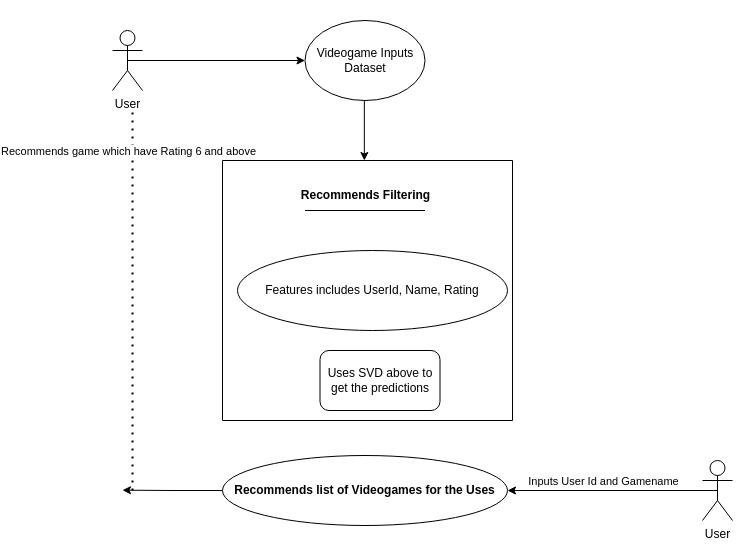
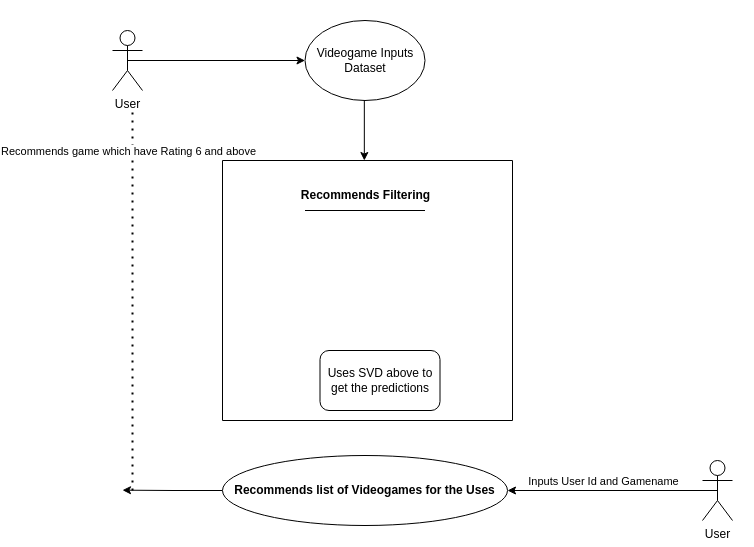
node "Features includes UserId, Name, Rating": removed
